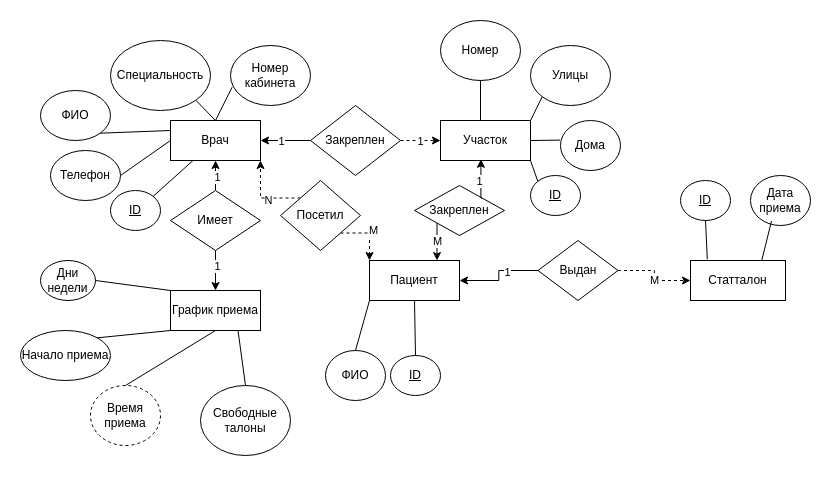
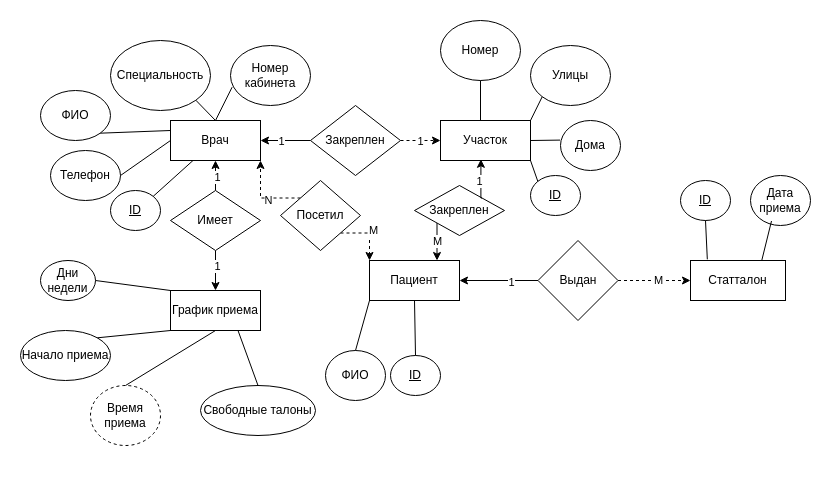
node "Выдан": size 80x60 -> 80x80
node "Свободные талоны": size 90x70 -> 115x50
